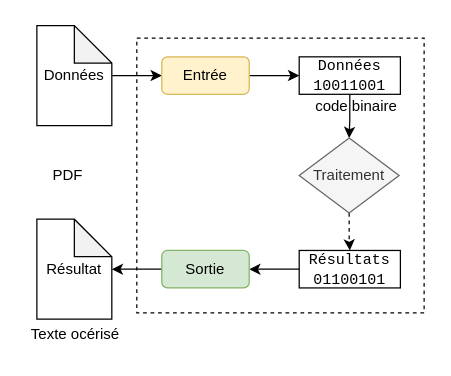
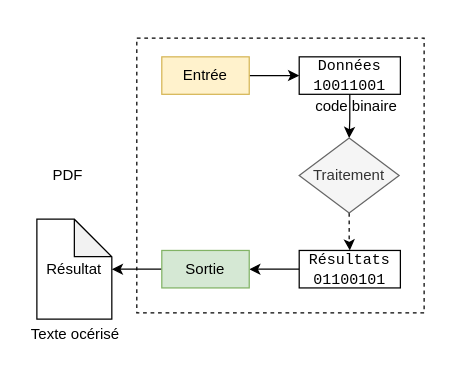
node "Données": removed
edge "Données" -> "Entrée": removed
node "Entrée": shape rounded rectangle -> rectangle
node "Sortie": shape rounded rectangle -> rectangle
